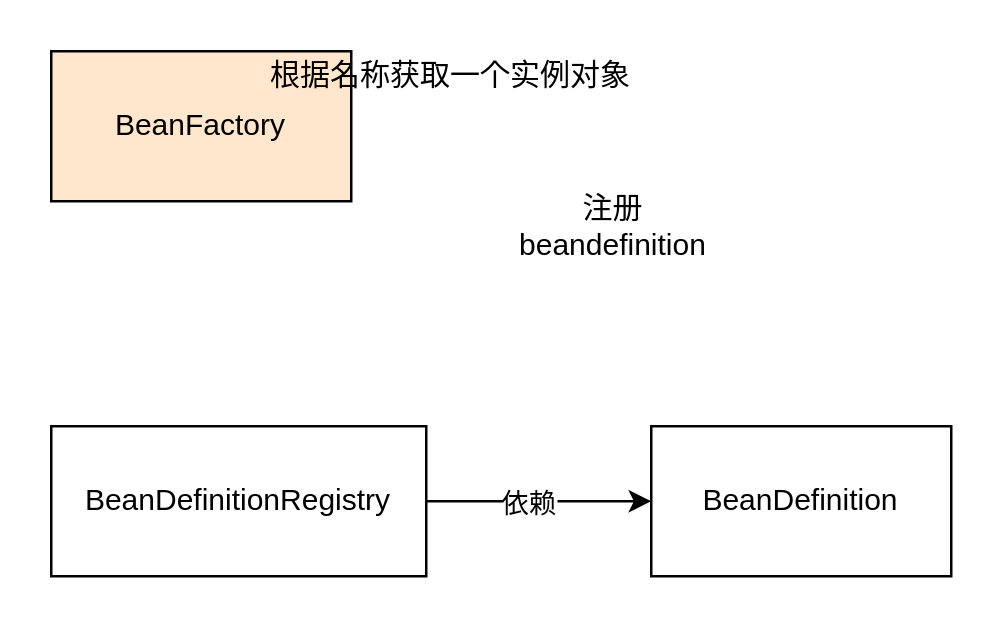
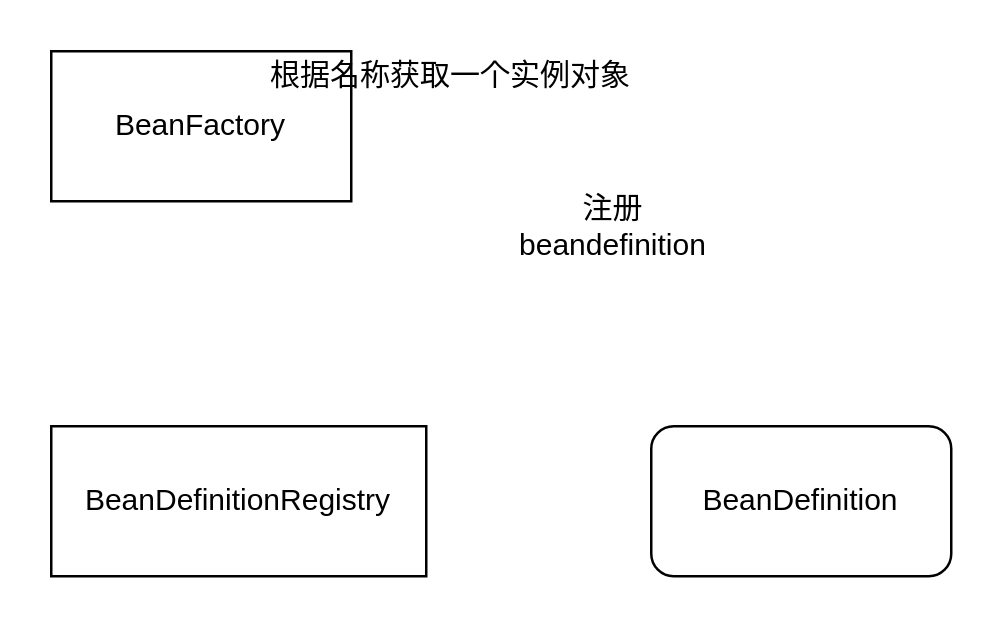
node "BeanFactory": fillcolor #ffe6cc -> #ffffff
edge "BeanDefinitionRegistry" -> "BeanDefinition": removed, label "依赖"
node "BeanDefinition": shape rectangle -> rounded rectangle
